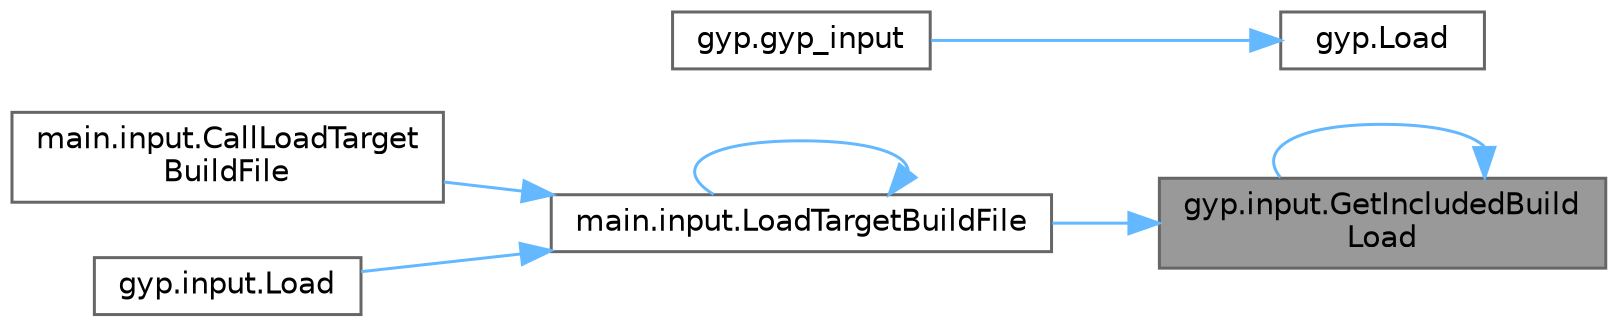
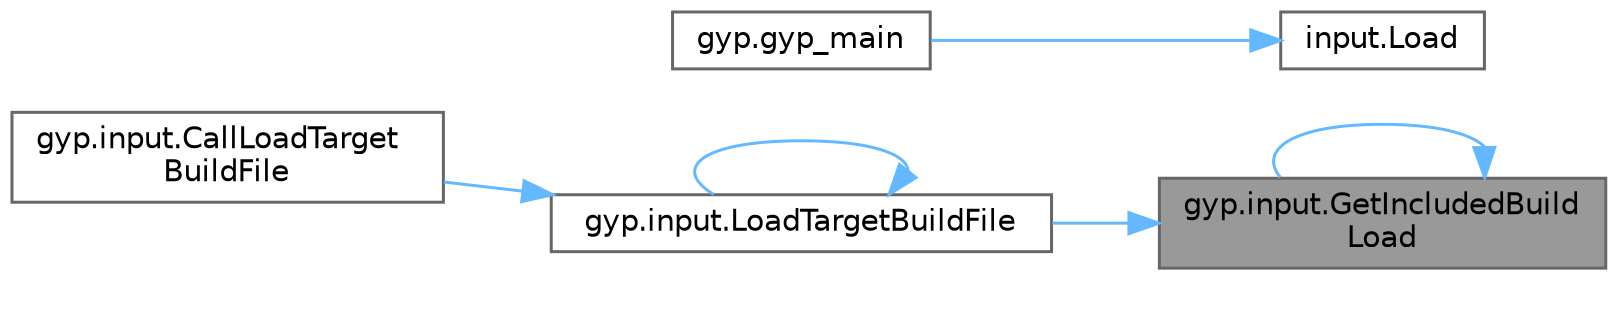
node "gyp.gyp_input": label "gyp.gyp_input" -> "gyp.gyp_main"
node "gyp.Load": label "gyp.Load" -> "input.Load"
node "main.input.CallLoadTarget BuildFile": label "main.input.CallLoadTarget BuildFile" -> "gyp.input.CallLoadTarget BuildFile"
node "main.input.LoadTargetBuildFile": label "main.input.LoadTargetBuildFile" -> "gyp.input.LoadTargetBuildFile"
node "gyp.input.Load": removed
